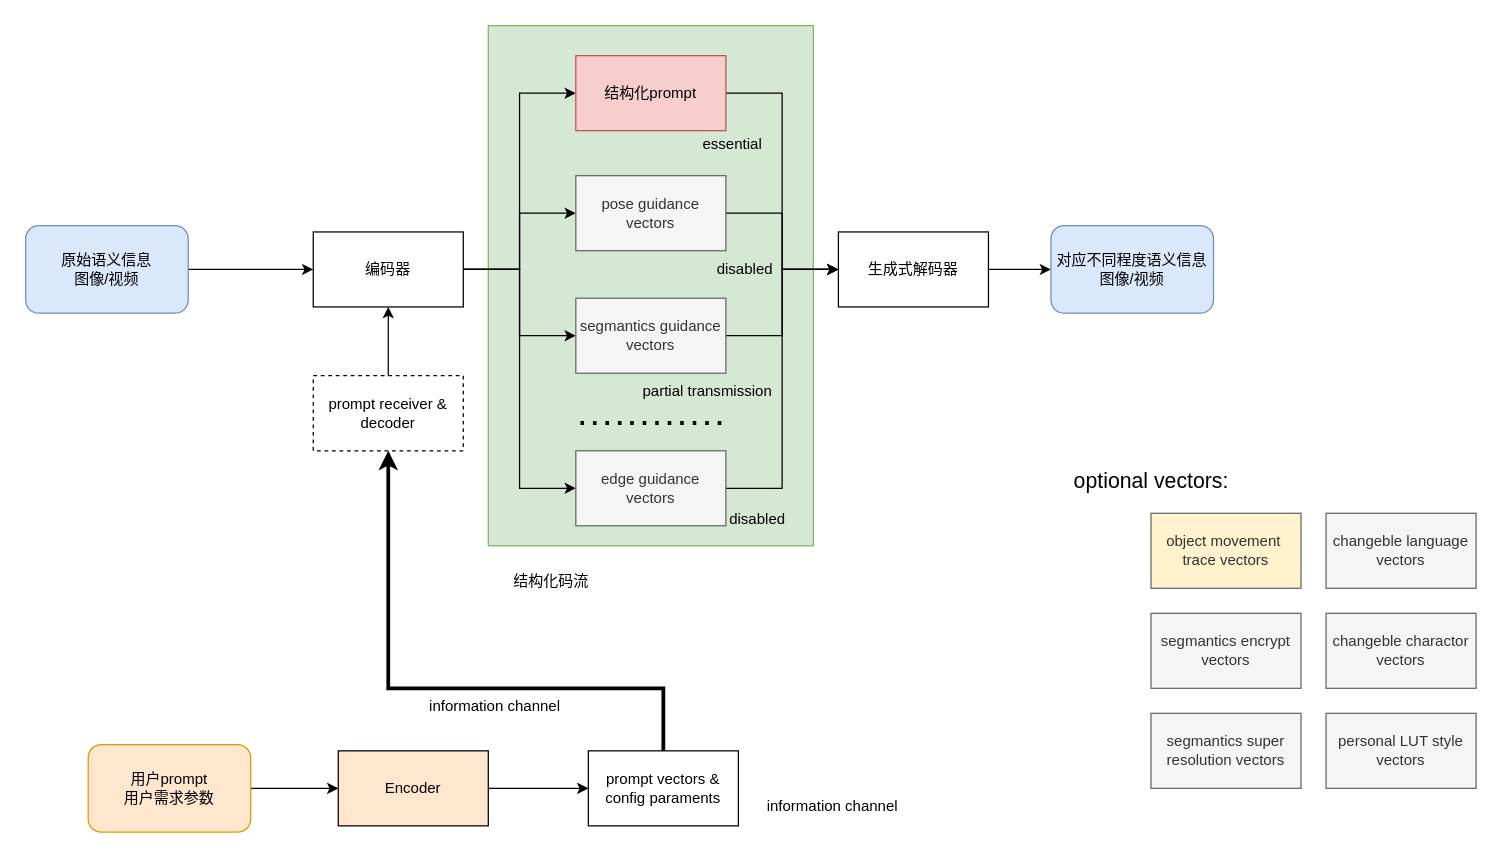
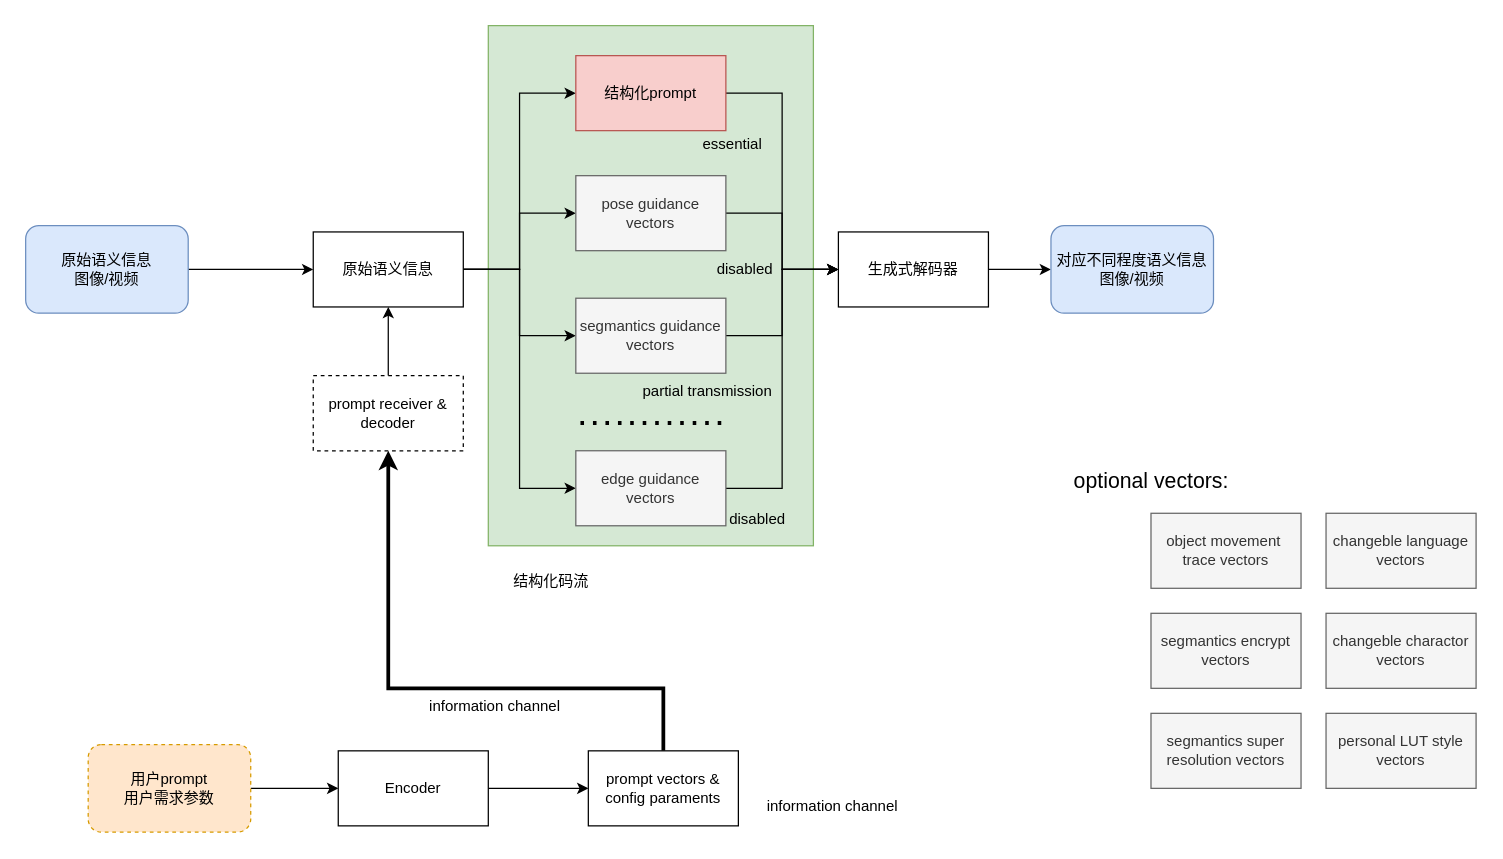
node "编码器": label "编码器" -> "原始语义信息"
node "object movement trace vectors": fillcolor #fff2cc -> #f5f5f5
node "用户prompt 用户需求参数": style solid -> dashed
node "Encoder": fillcolor #ffe6cc -> #ffffff
